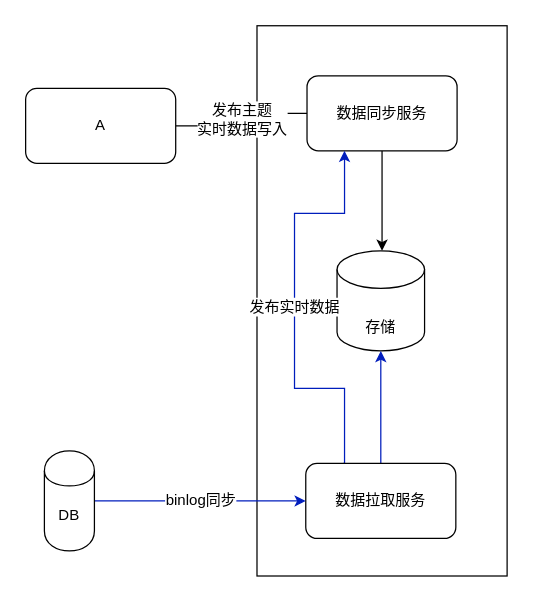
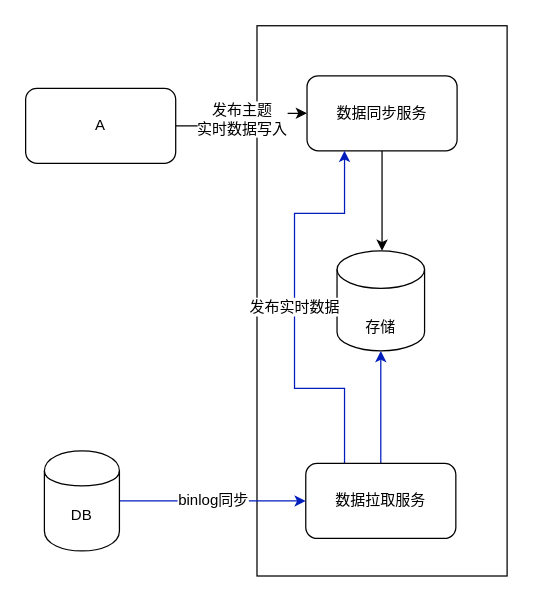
edge "数据同步服务" -- "A": arrowhead none -> classic
node "DB": size 50x100 -> 75x100
